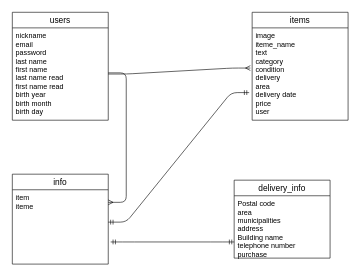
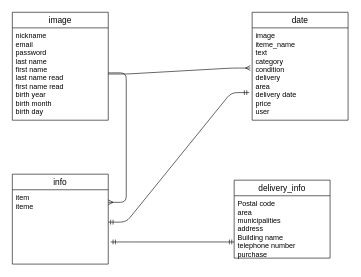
node "users": label "users" -> "image"
node "items": label "items" -> "date"
